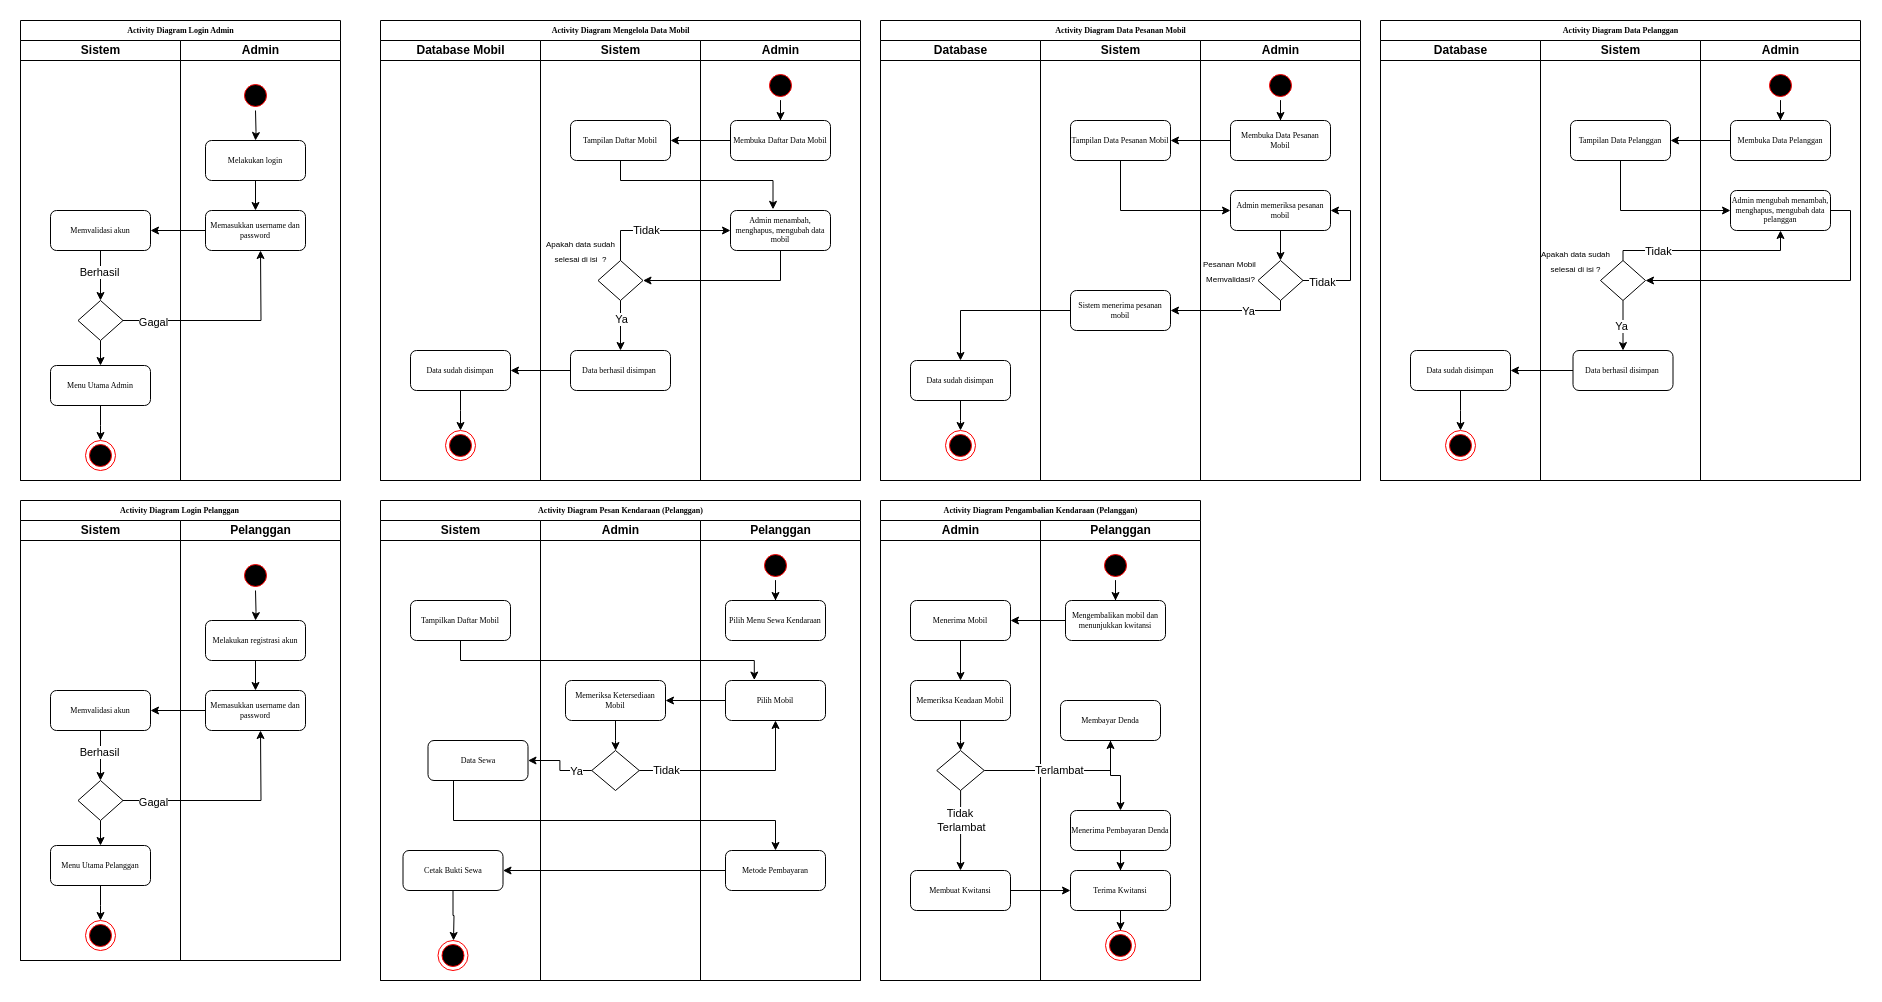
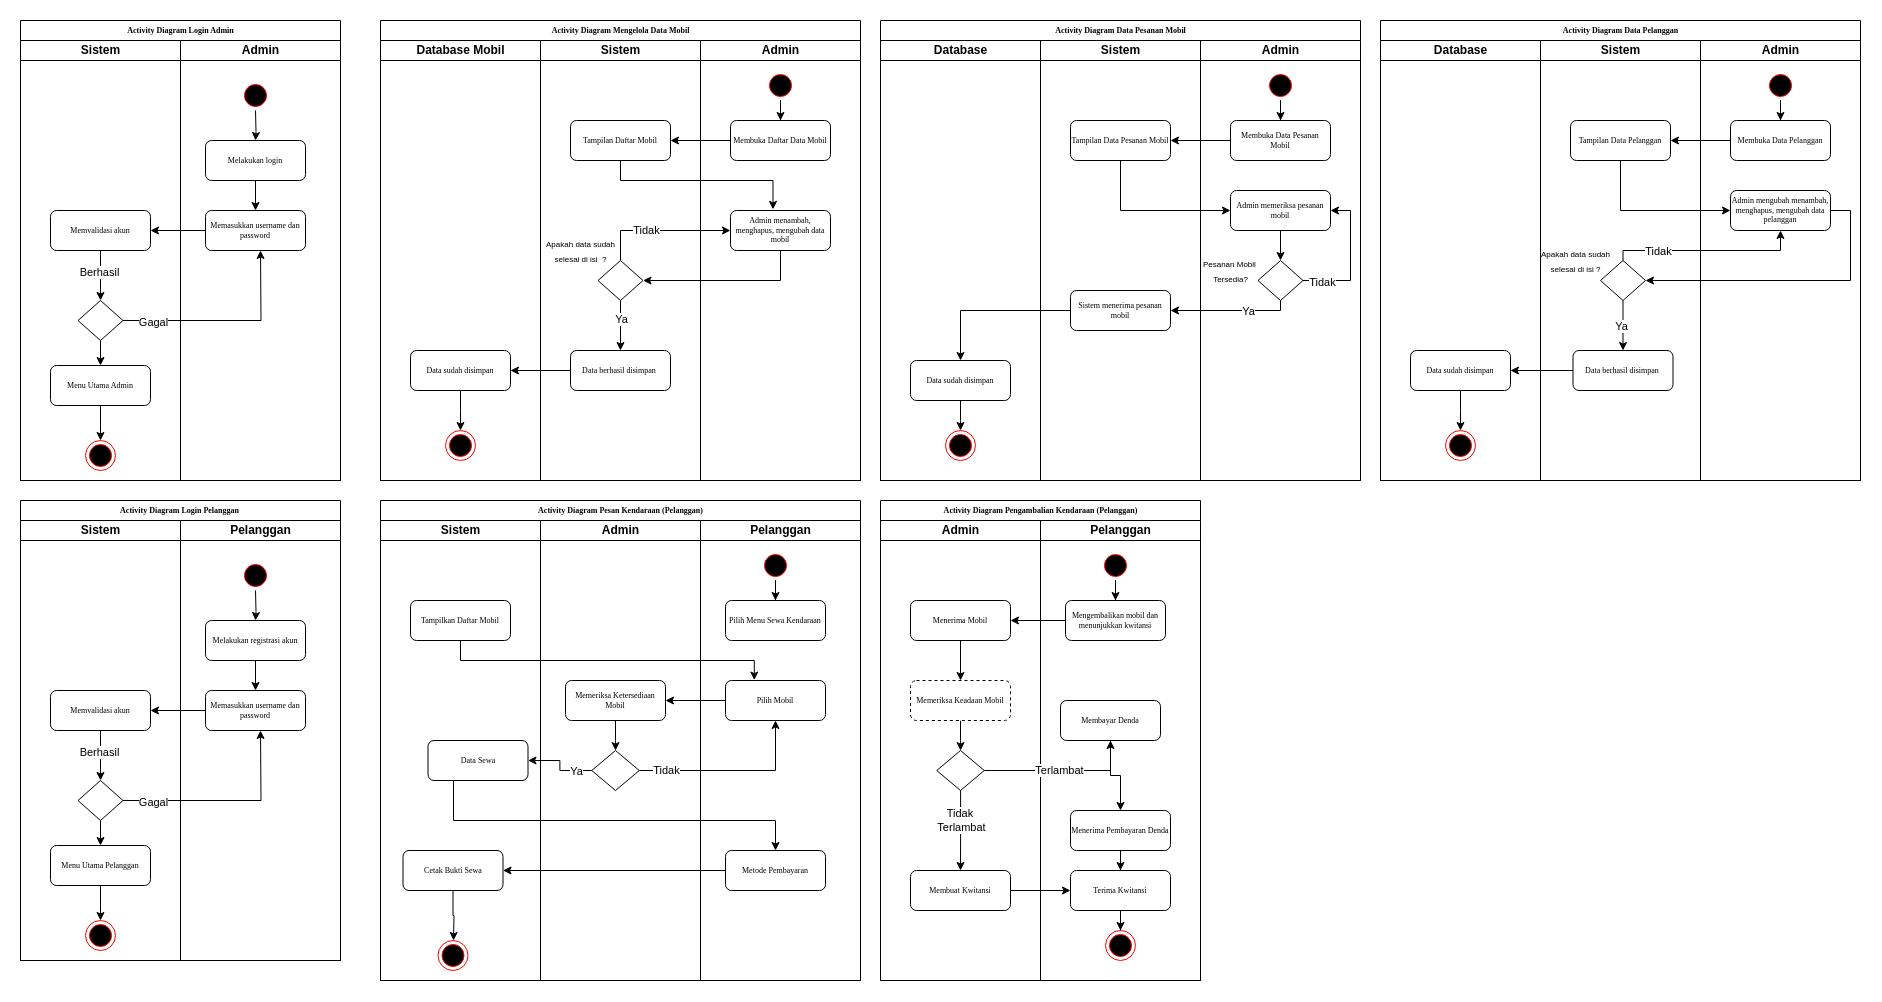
node "Pesanan Mobil Memvalidasi?": label "Pesanan Mobil Memvalidasi?" -> "Pesanan Mobil Tersedia?"
node "Memeriksa Keadaan Mobil": style solid -> dashed
